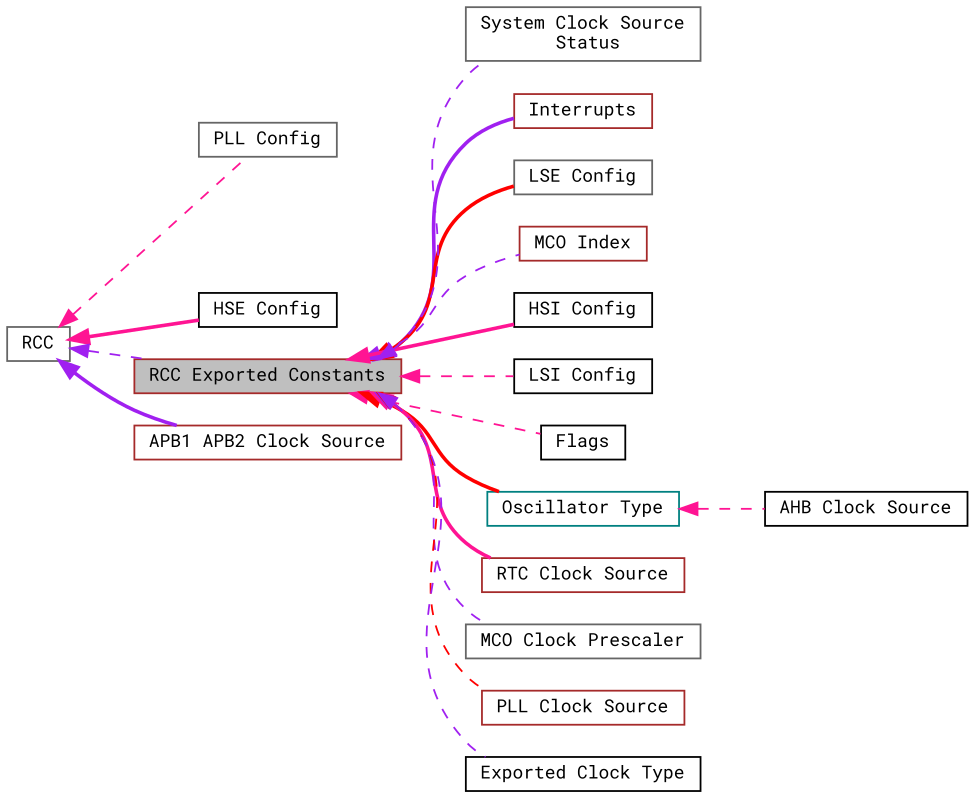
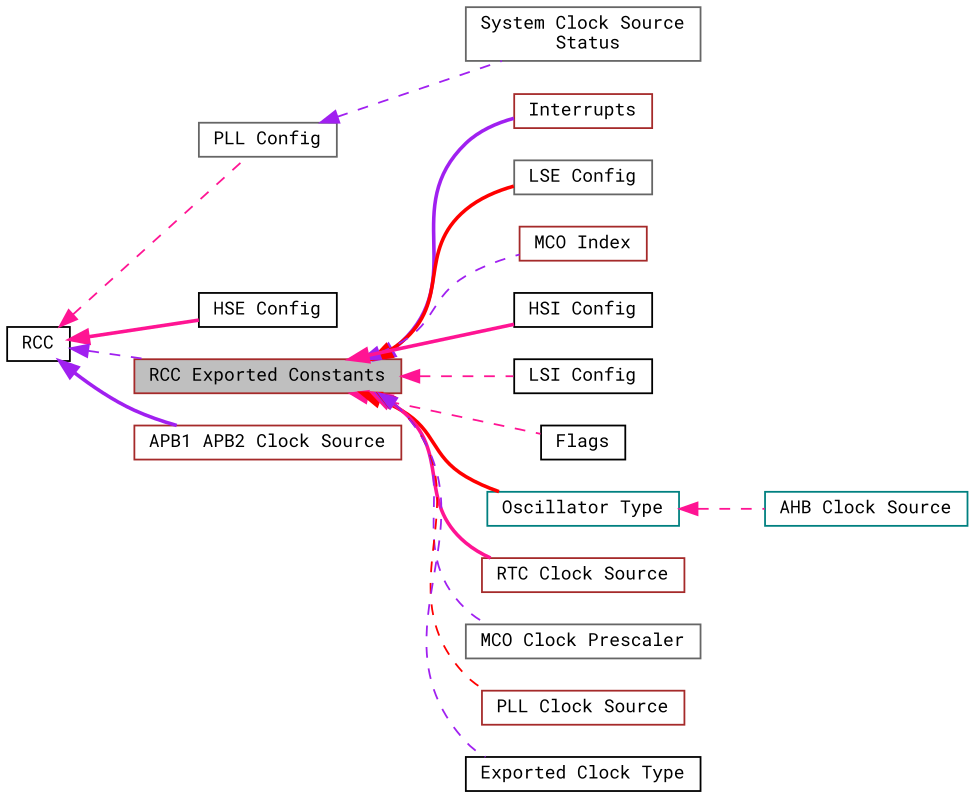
edge "System Clock Source Status" -> "RCC Exported Constants": now "System Clock Source Status" -> "PLL Config"
node "RCC": color gray40 -> black
node "AHB Clock Source": color black -> teal
